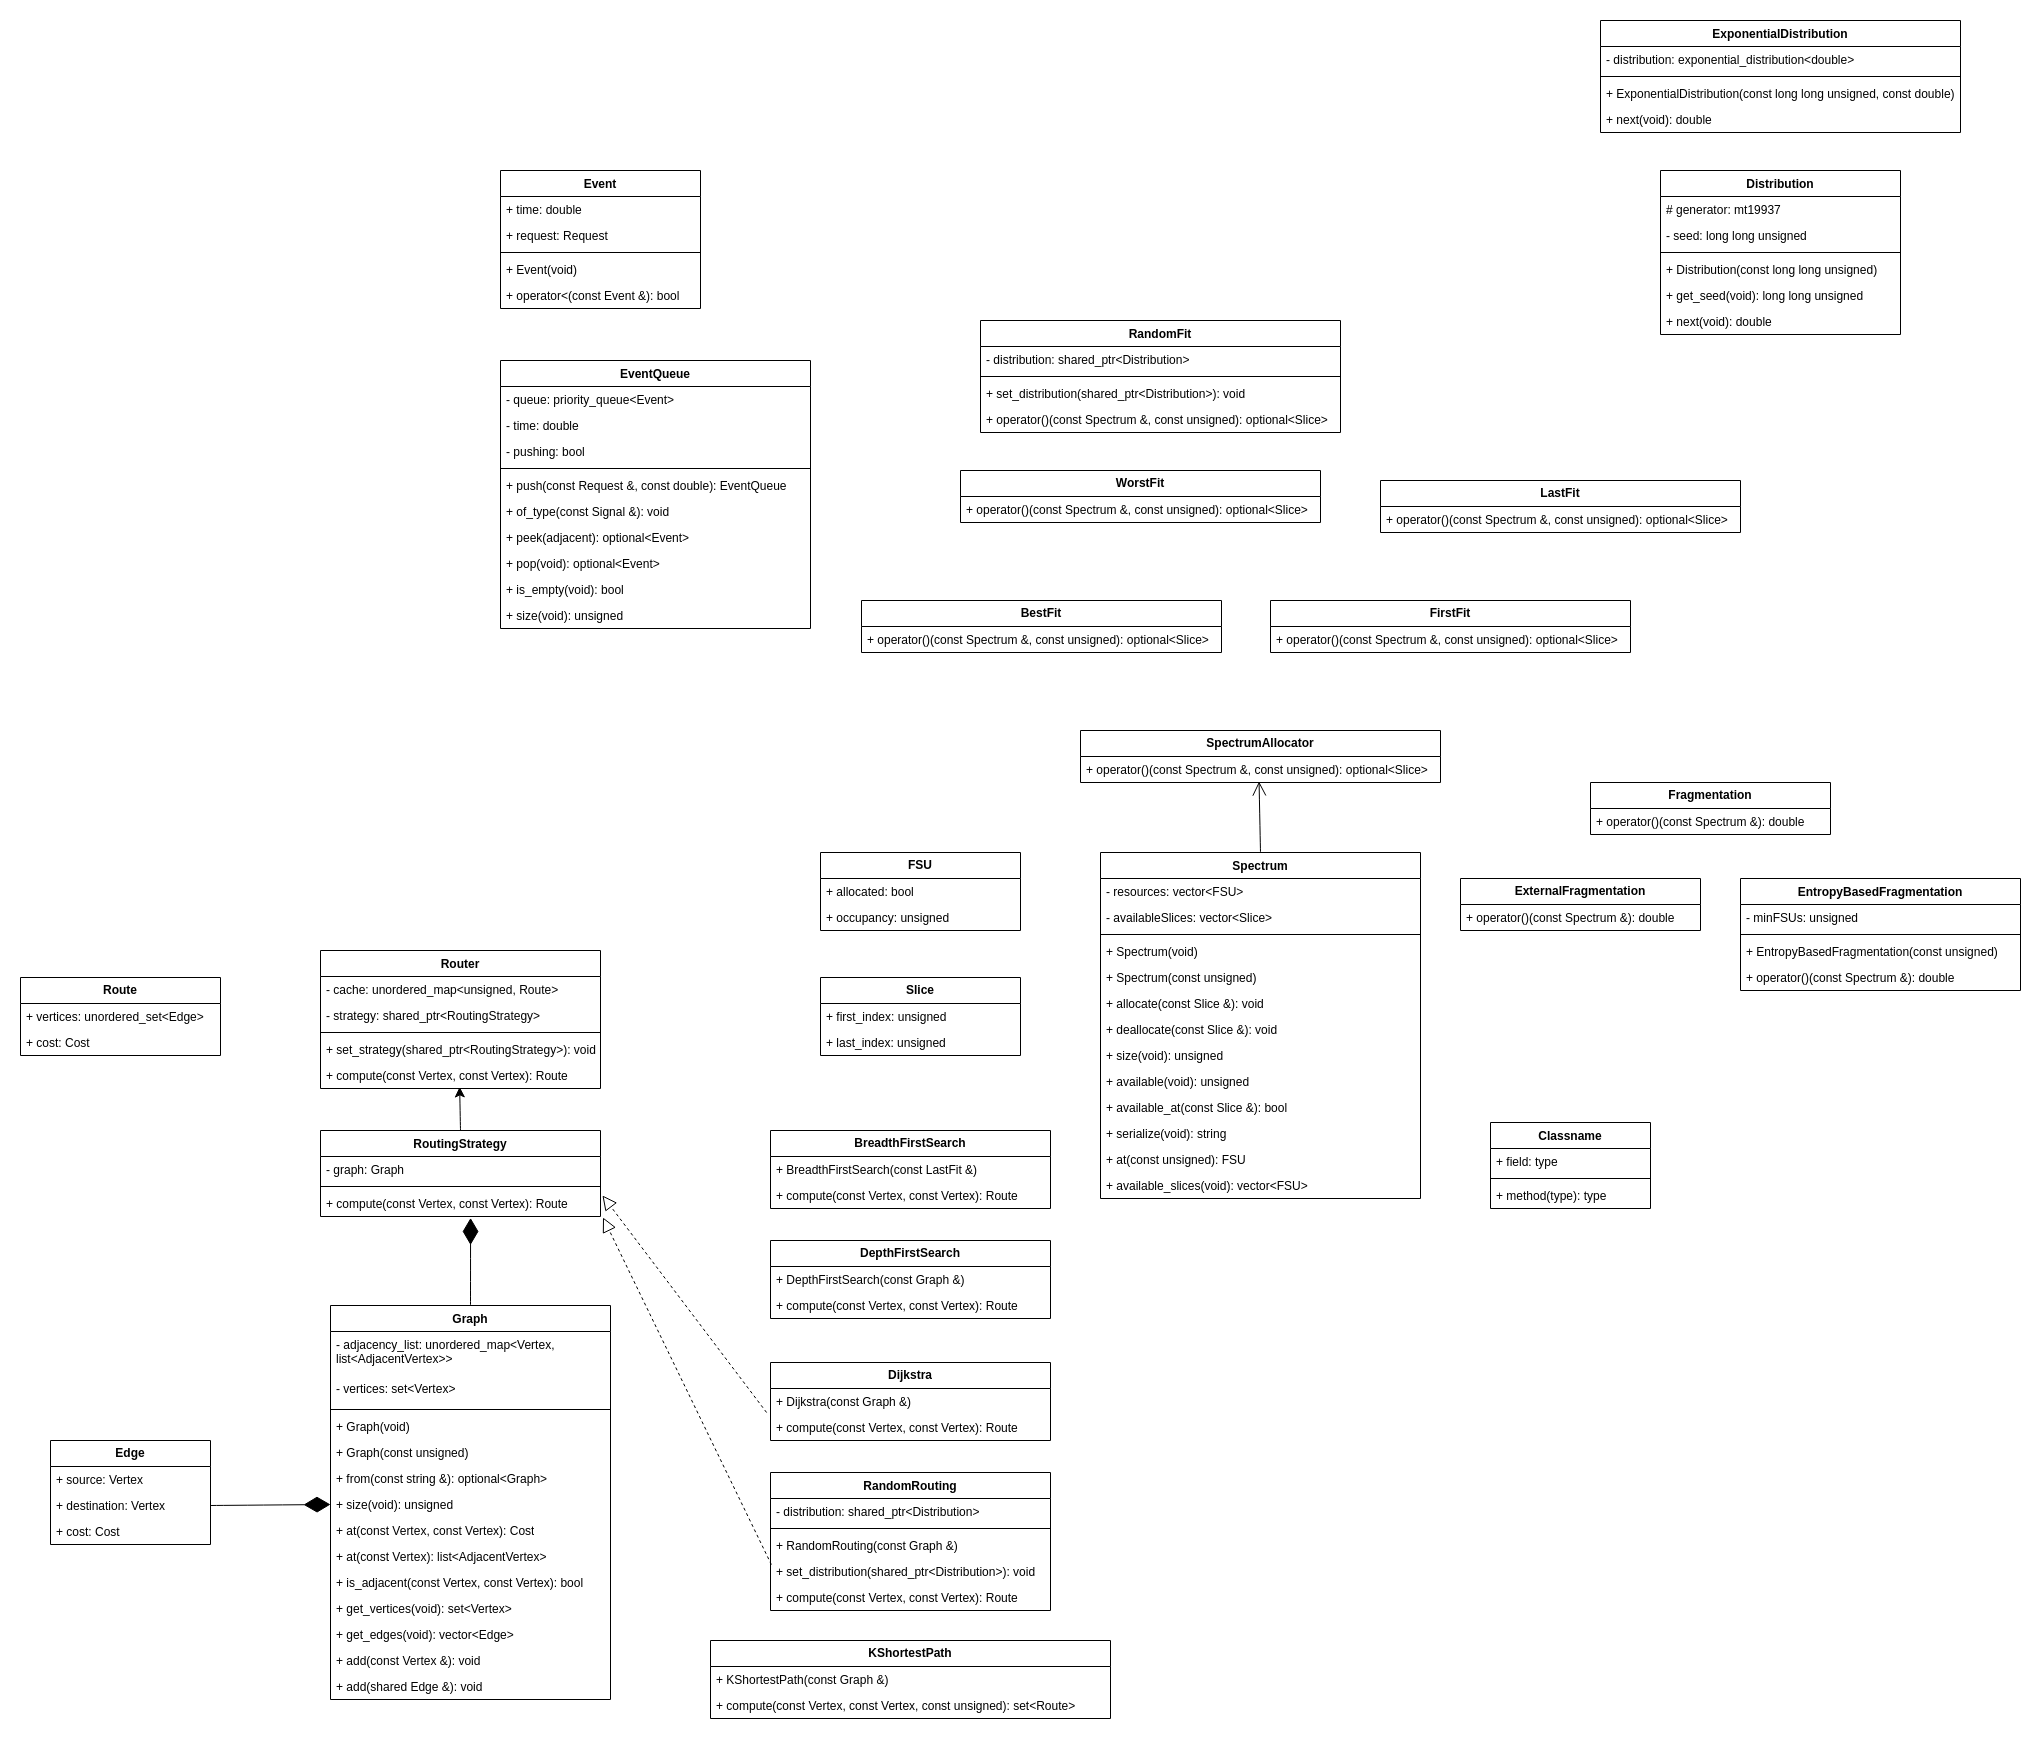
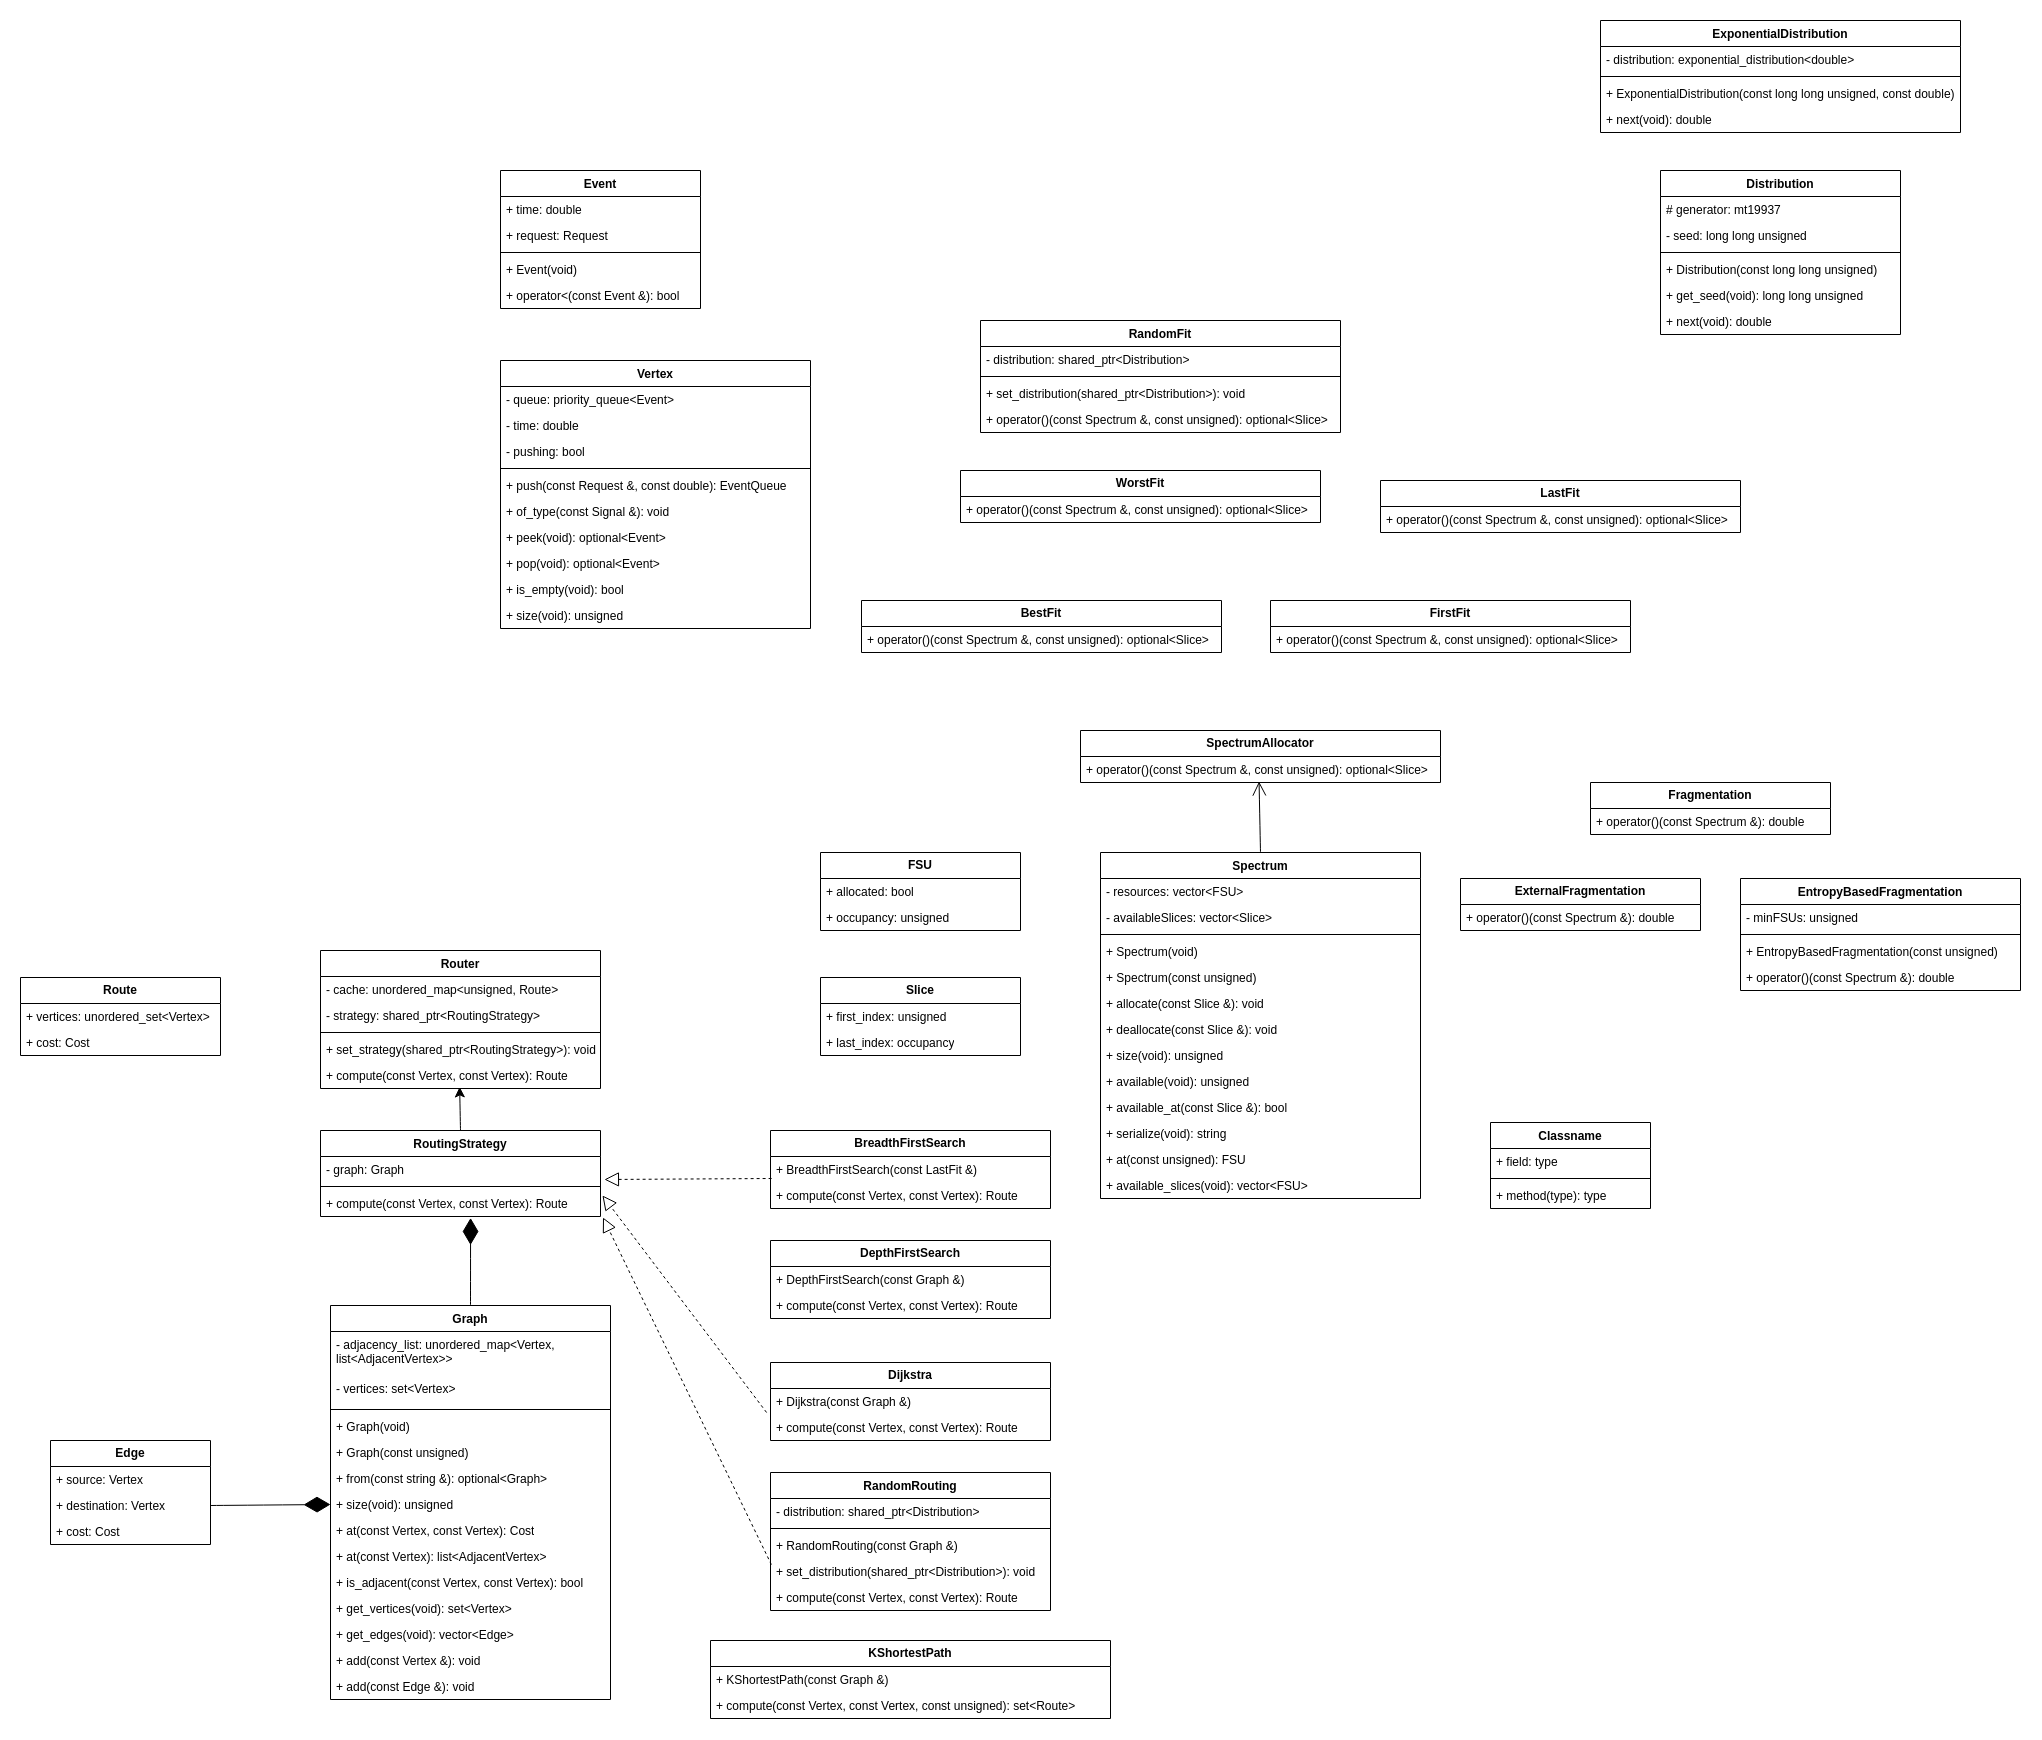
node "EventQueue": label "EventQueue" -> "Vertex"
node "+ peek(adjacent): optional<Event>": label "+ peek(adjacent): optional<Event>" -> "+ peek(void): optional<Event>"
node "+ vertices: unordered_set<Edge>": label "+ vertices: unordered_set<Edge>" -> "+ vertices: unordered_set<Vertex>"
node "+ last_index: unsigned": label "+ last_index: unsigned" -> "+ last_index: occupancy"
edge "+ BreadthFirstSearch(const LastFit &)" -> "- graph: Graph": added
node "+ add(shared Edge &): void": label "+ add(shared Edge &): void" -> "+ add(const Edge &): void"
